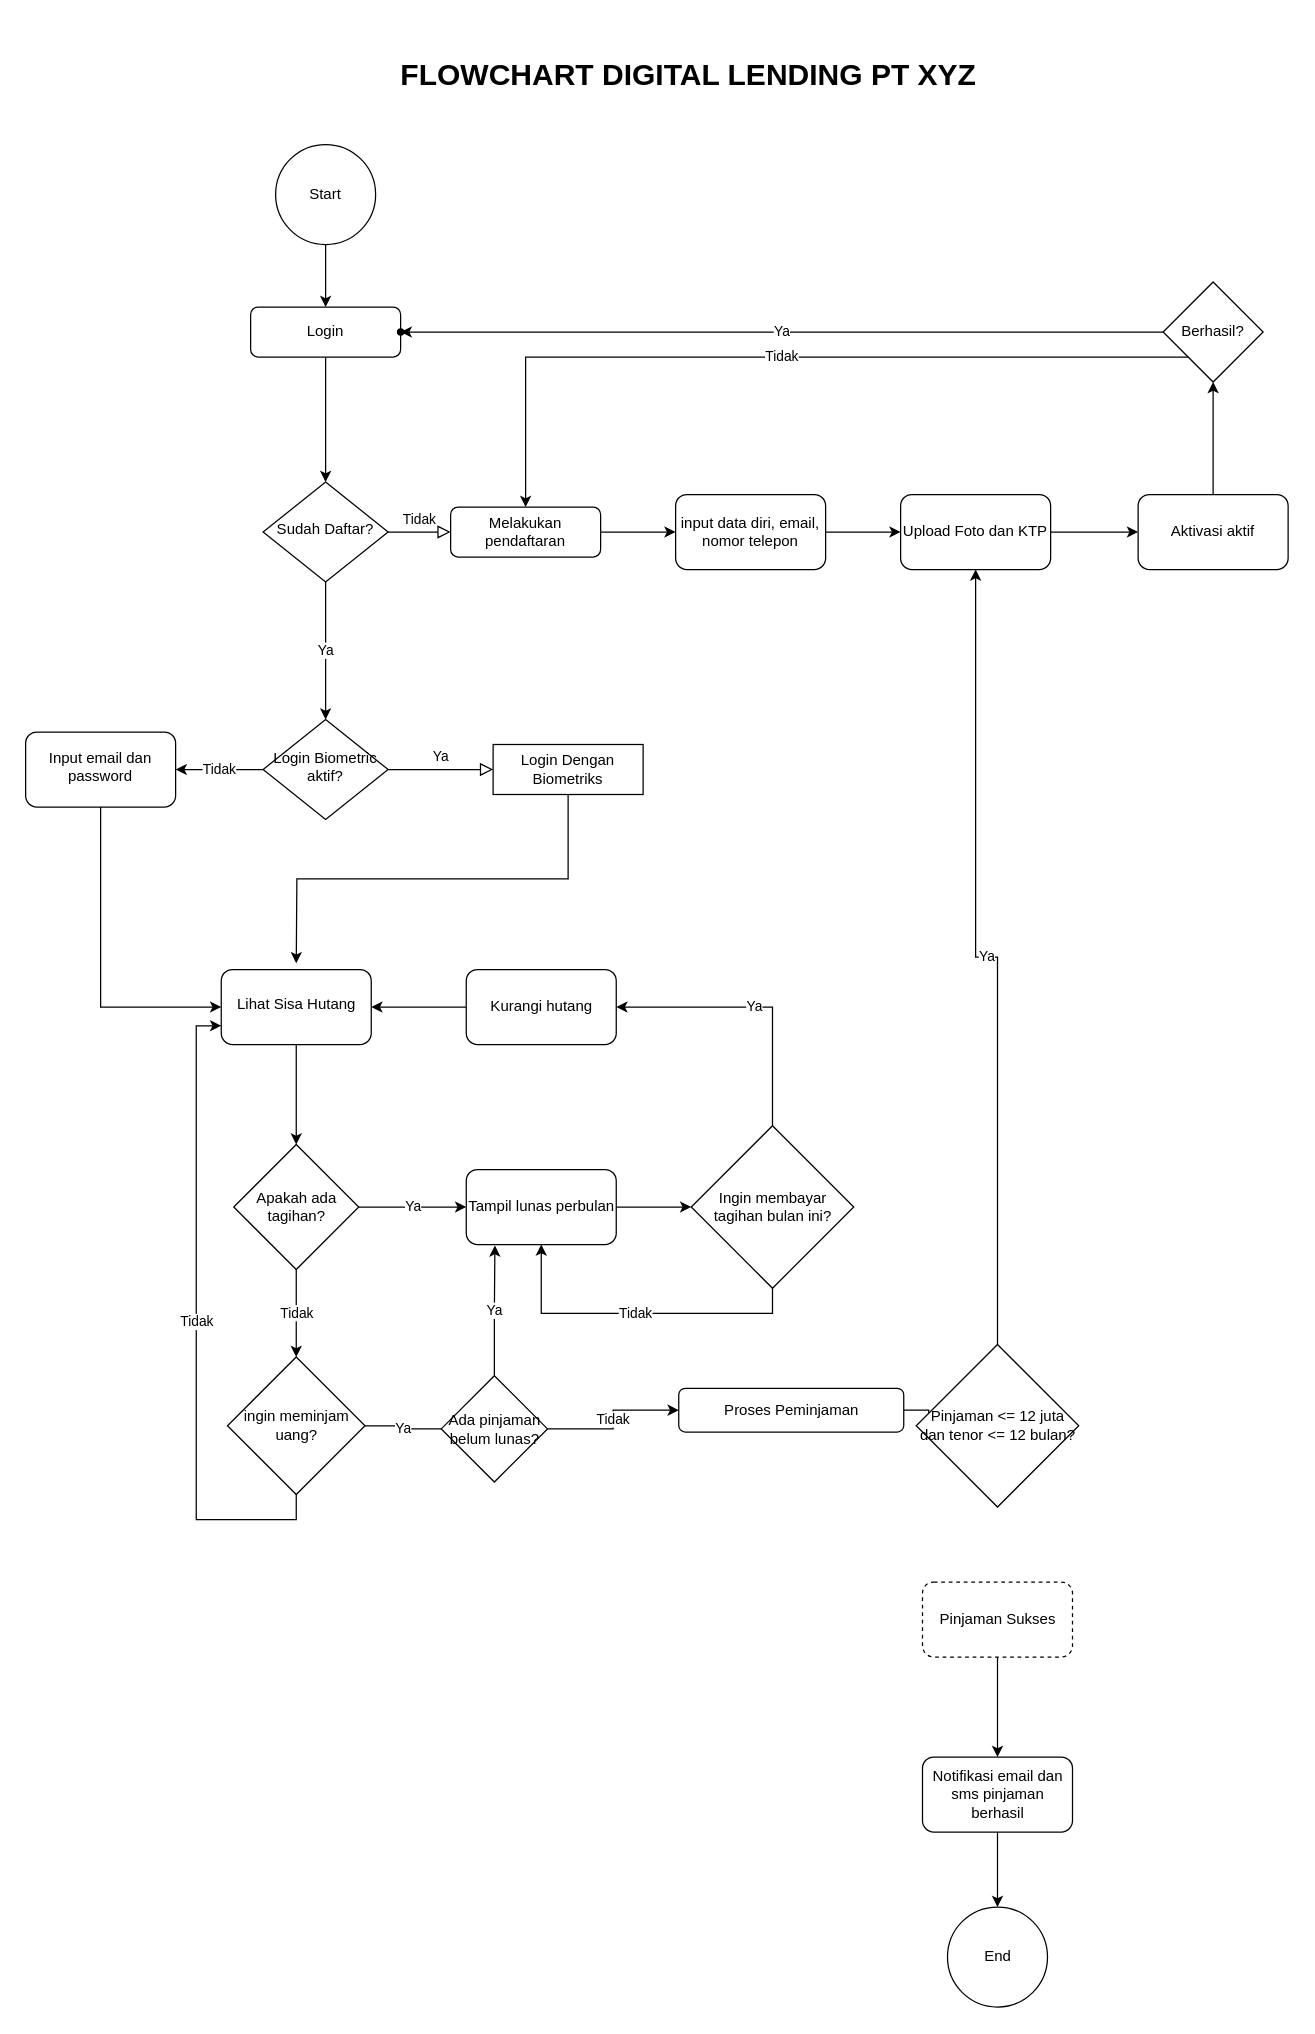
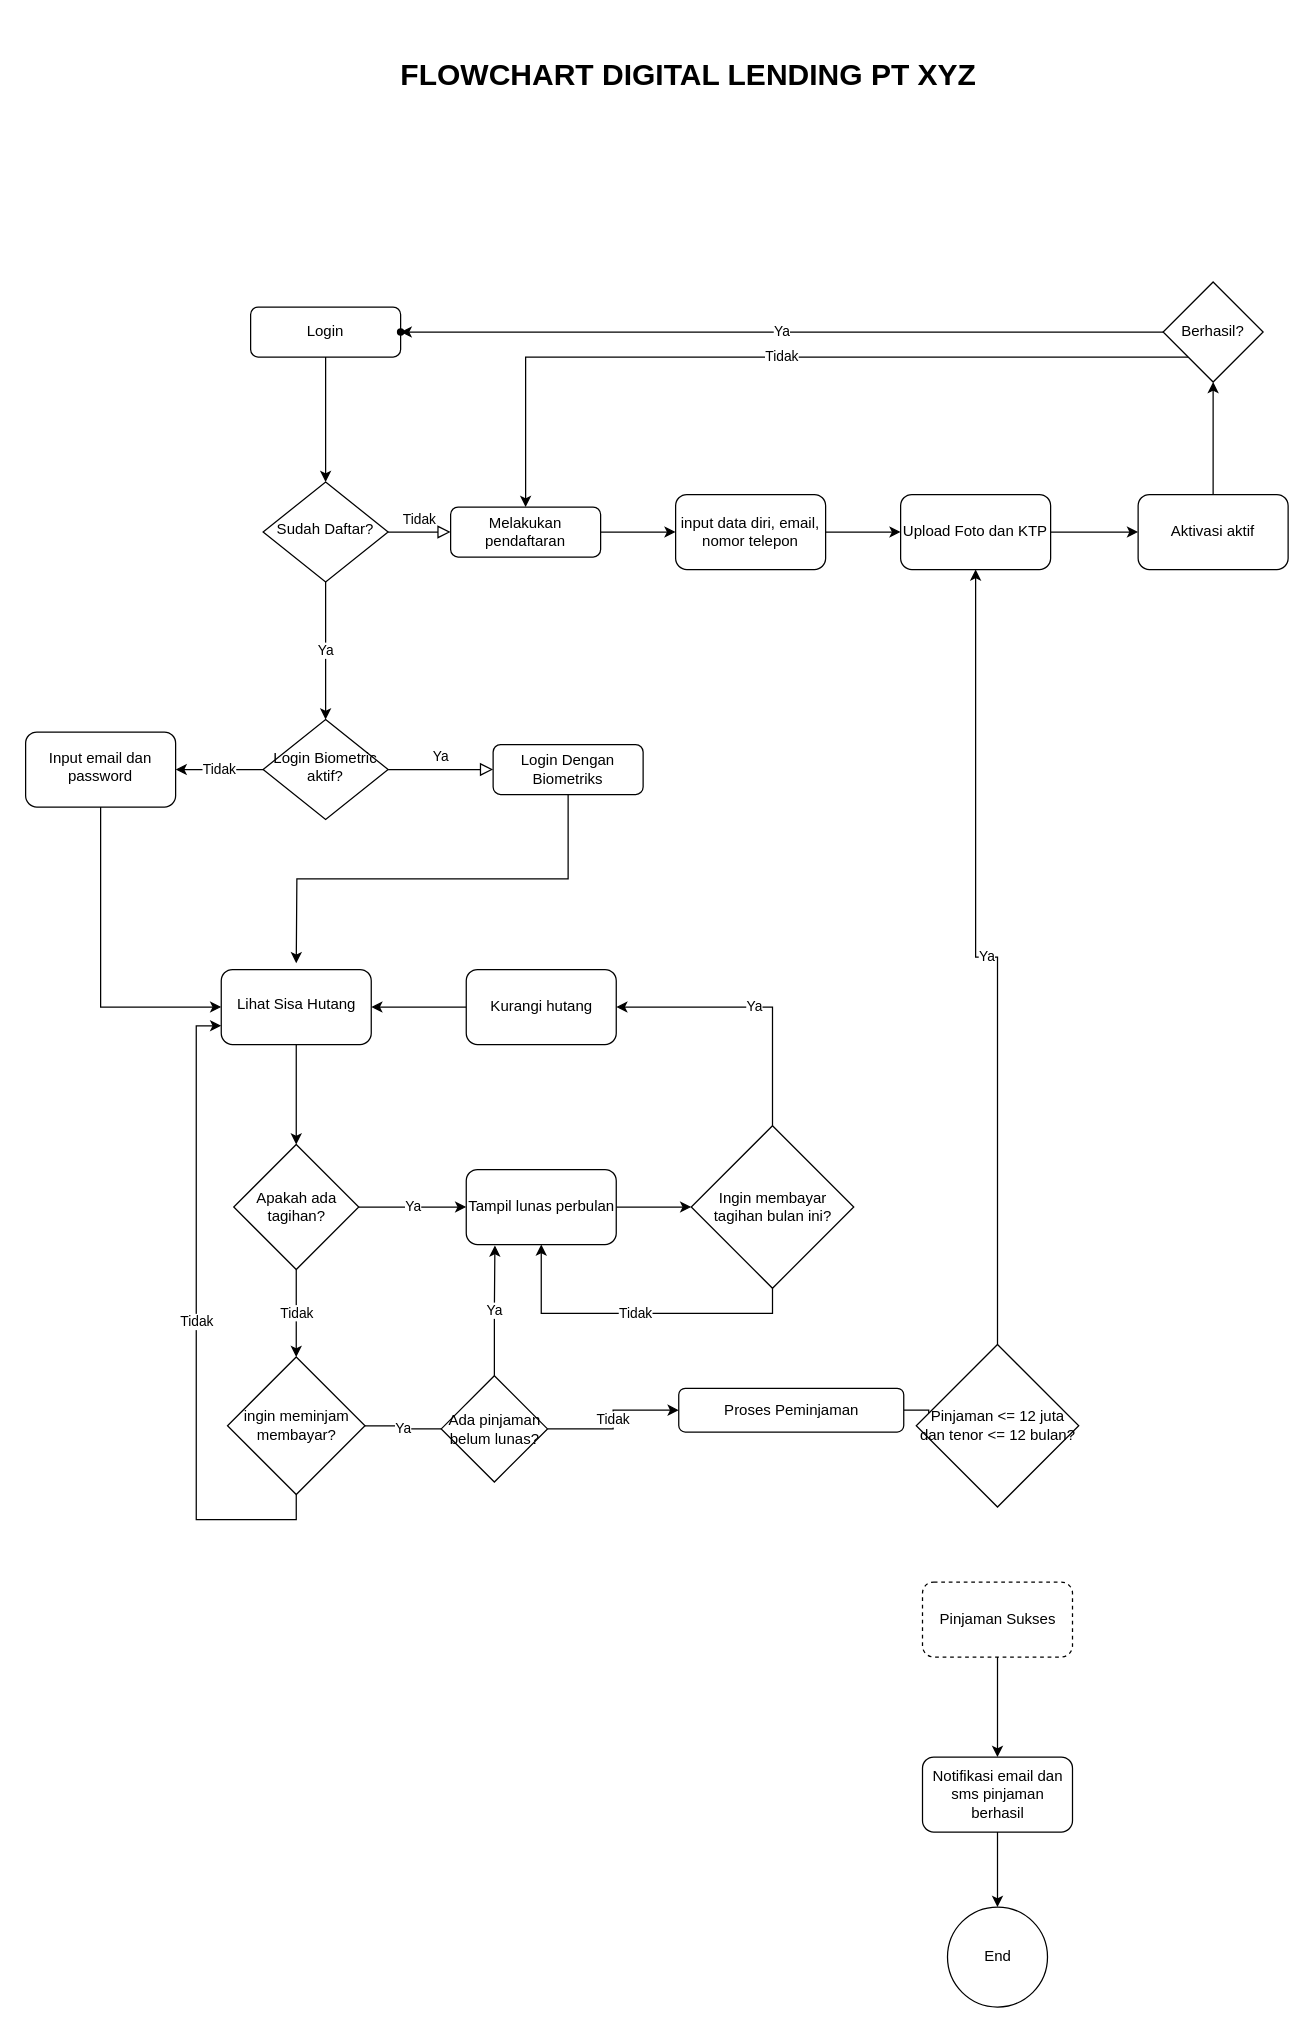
node "Start": removed
edge "Start" -> "Login": removed
node "Login Dengan Biometriks": shape rectangle -> rounded rectangle
node "ingin meminjam uang?": label "ingin meminjam uang?" -> "ingin meminjam membayar?"
